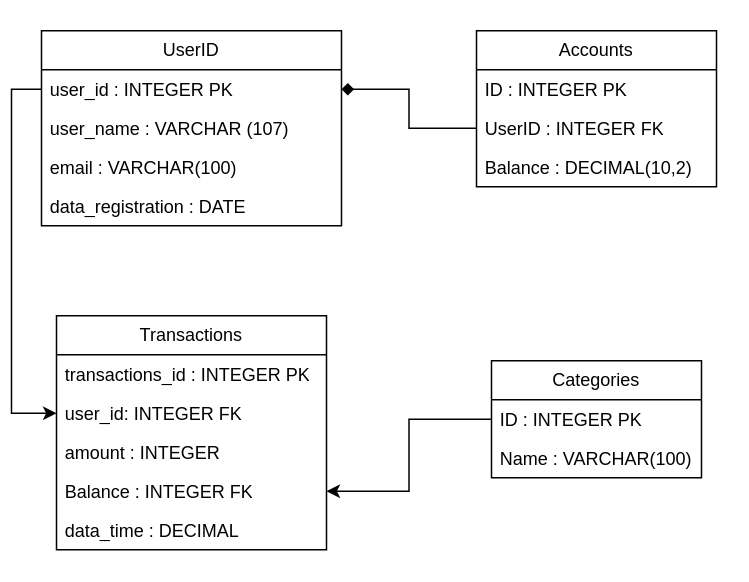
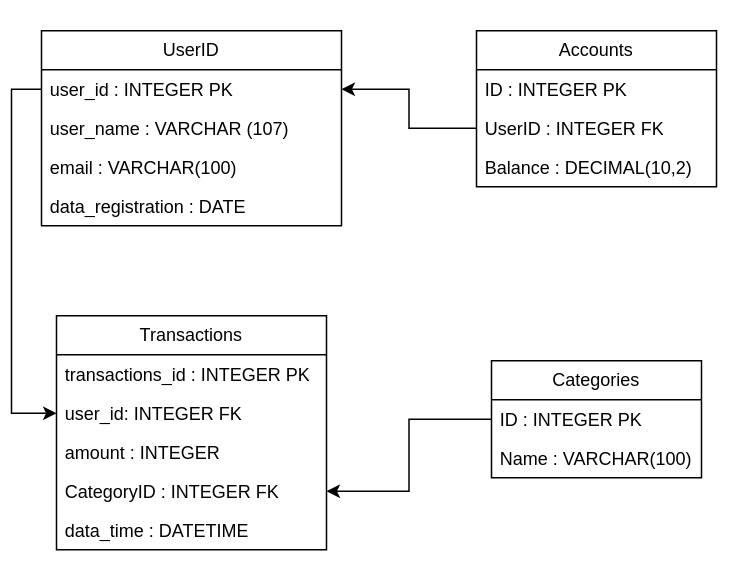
edge "UserID : INTEGER FK" -> "user_id : INTEGER PK": arrowhead diamond -> classic
node "Balance : INTEGER FK": label "Balance : INTEGER FK" -> "CategoryID : INTEGER FK"
node "data_time : DECIMAL": label "data_time : DECIMAL" -> "data_time : DATETIME"
